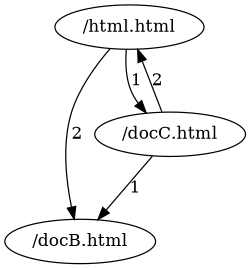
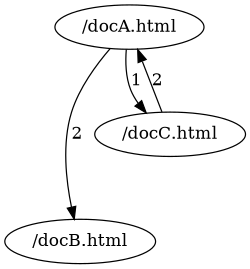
node "/html.html": label "/html.html" -> "/docA.html"
edge "/docC.html" -> "/docB.html": removed, label "1"
